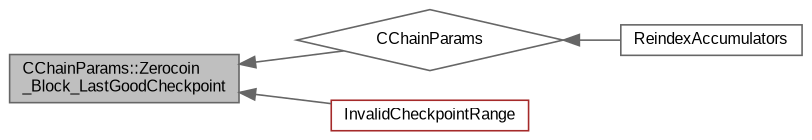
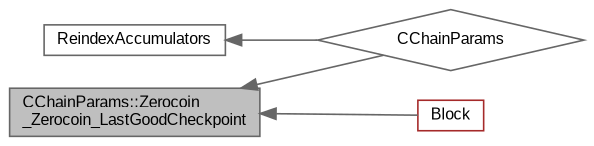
edge "ReindexAccumulators" -> "CChainParams": reversed
node "CChainParams::Zerocoin _Block_LastGoodCheckpoint": label "CChainParams::Zerocoin _Block_LastGoodCheckpoint" -> "CChainParams::Zerocoin _Zerocoin_LastGoodCheckpoint"
node "InvalidCheckpointRange": label "InvalidCheckpointRange" -> "Block"
